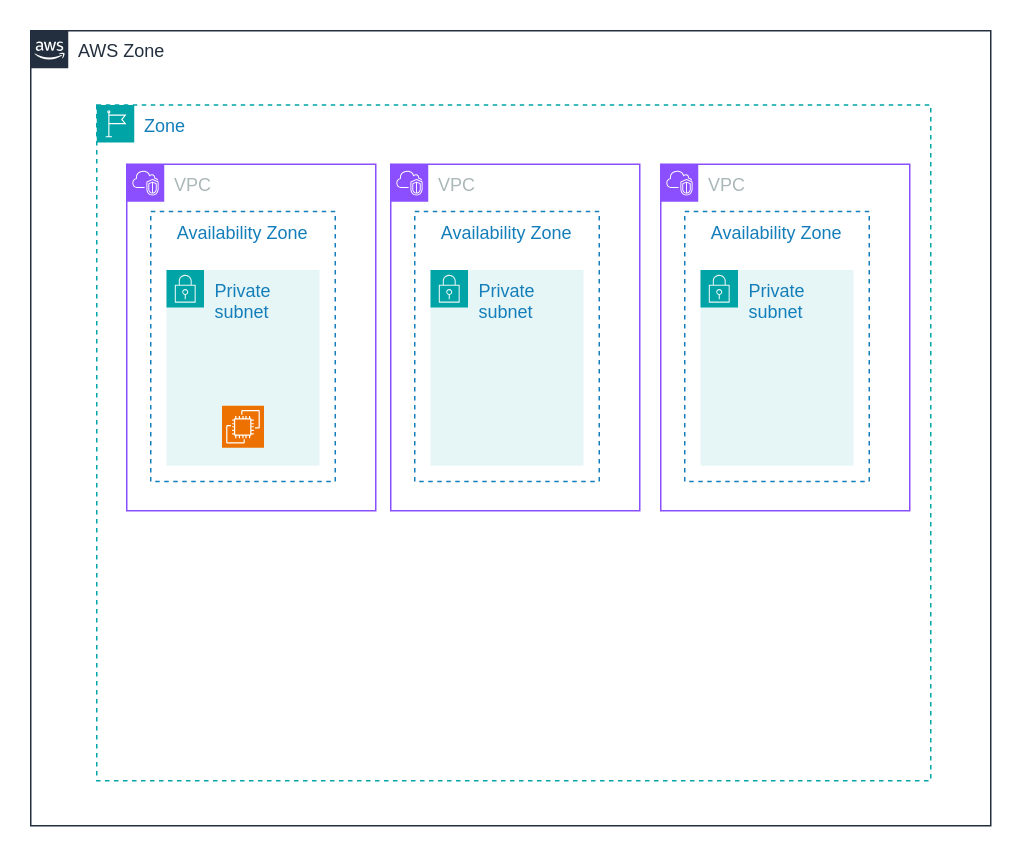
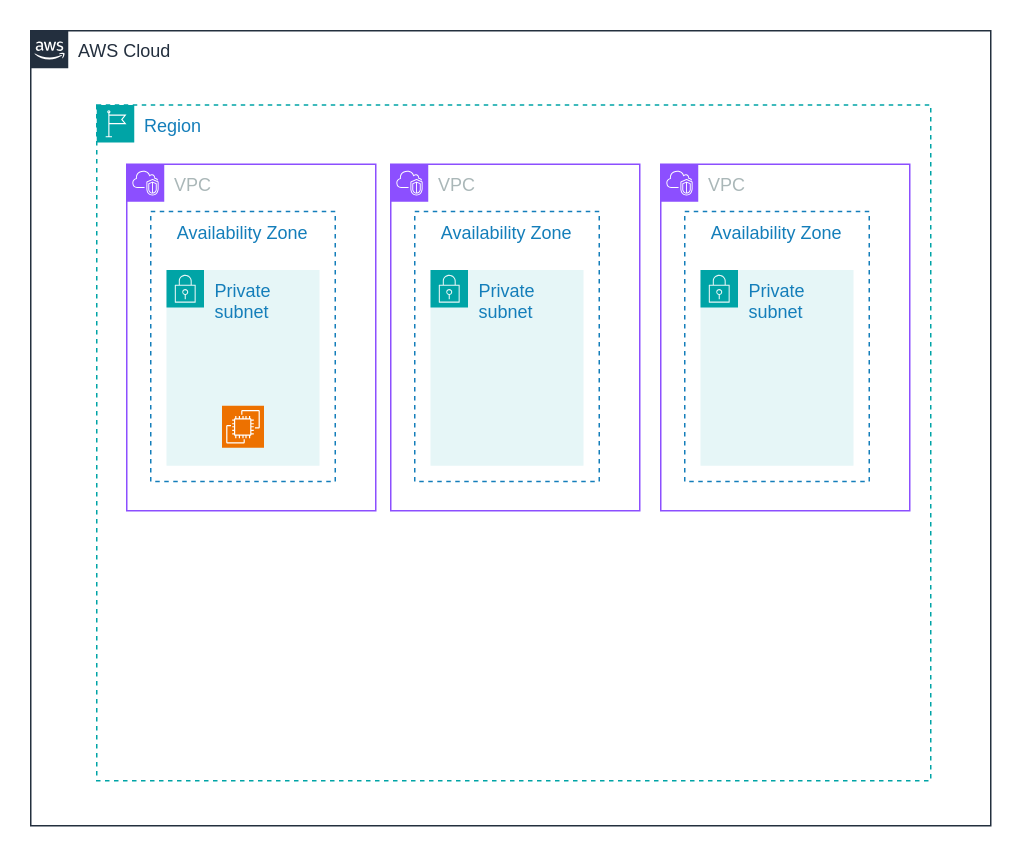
node "AWS Zone": label "AWS Zone" -> "AWS Cloud"
node "Zone": label "Zone" -> "Region"
